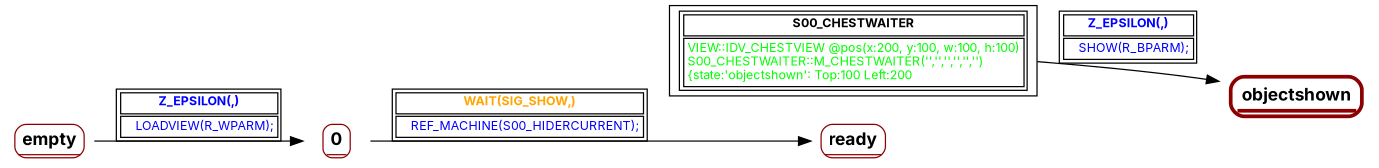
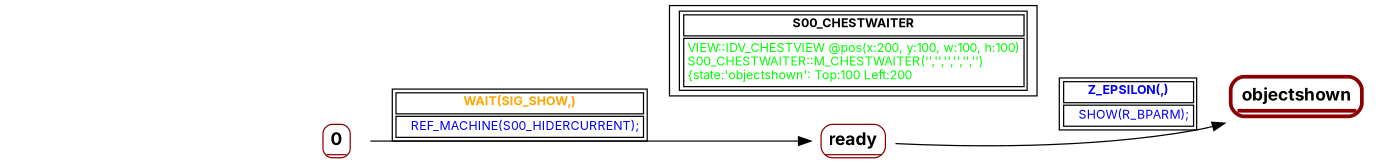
edge "S00_CHESTWAITER" -> "objectshown": now "ready" -> "objectshown"
node "empty": removed
